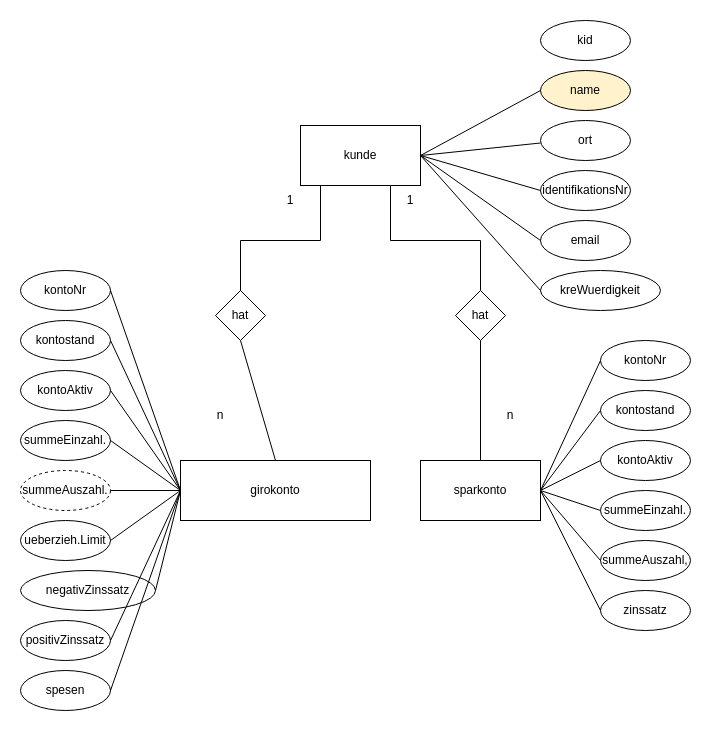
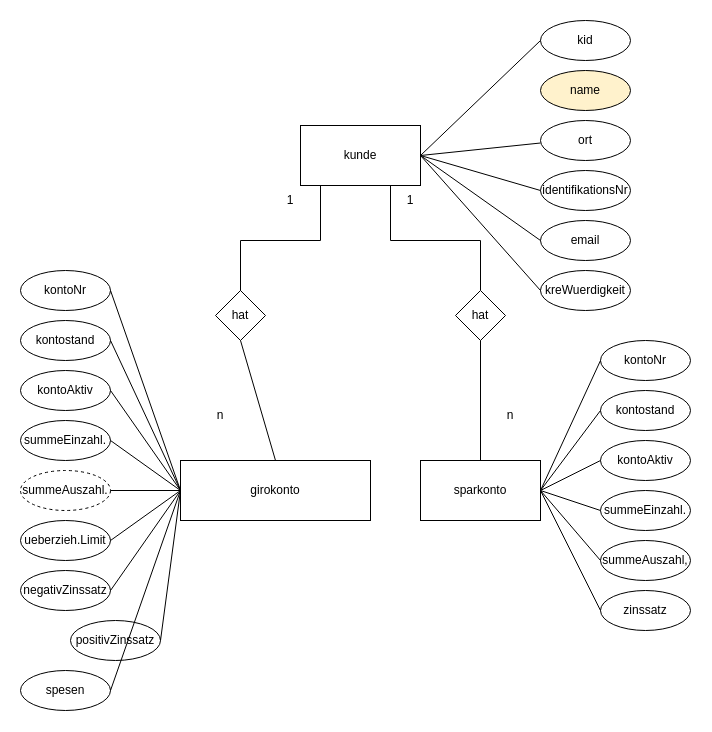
edge "kid" -- "kunde": added
edge "name" -- "kunde": removed
node "kreWuerdigkeit": size 120x40 -> 90x40
node "negativZinssatz": size 135x40 -> 90x40
node "positivZinssatz": moved (66, 641) -> (116, 641)
